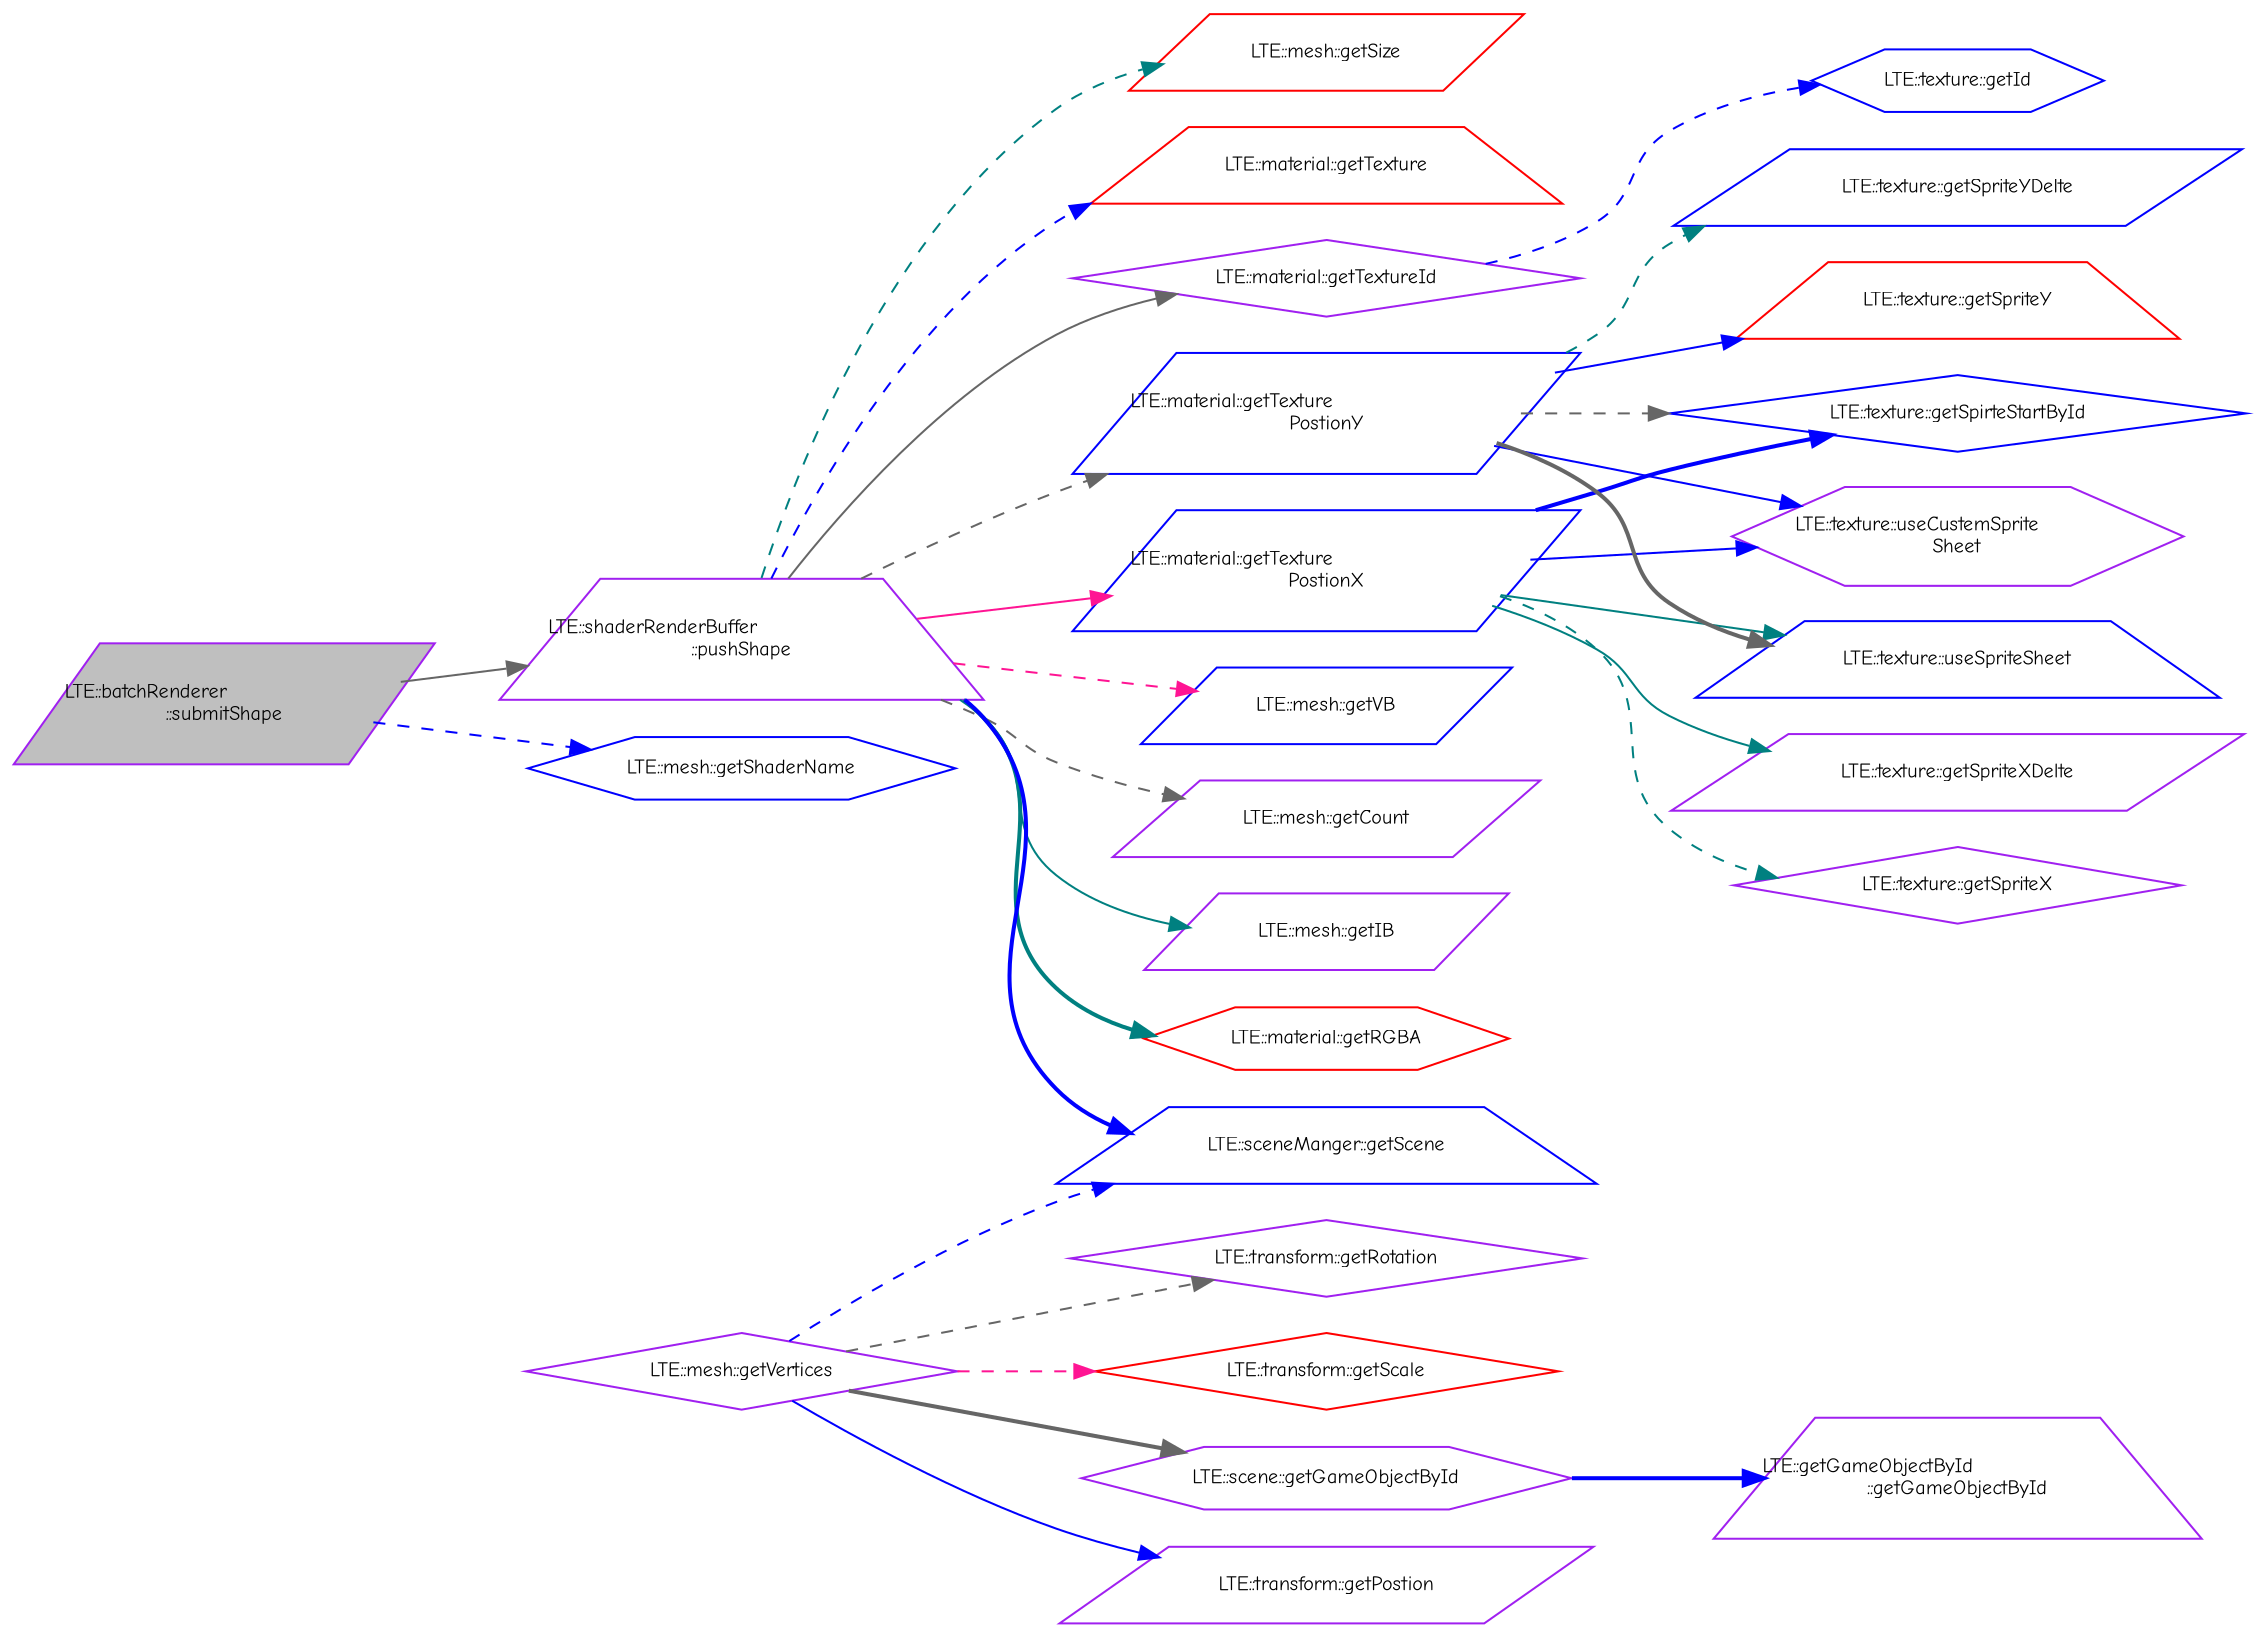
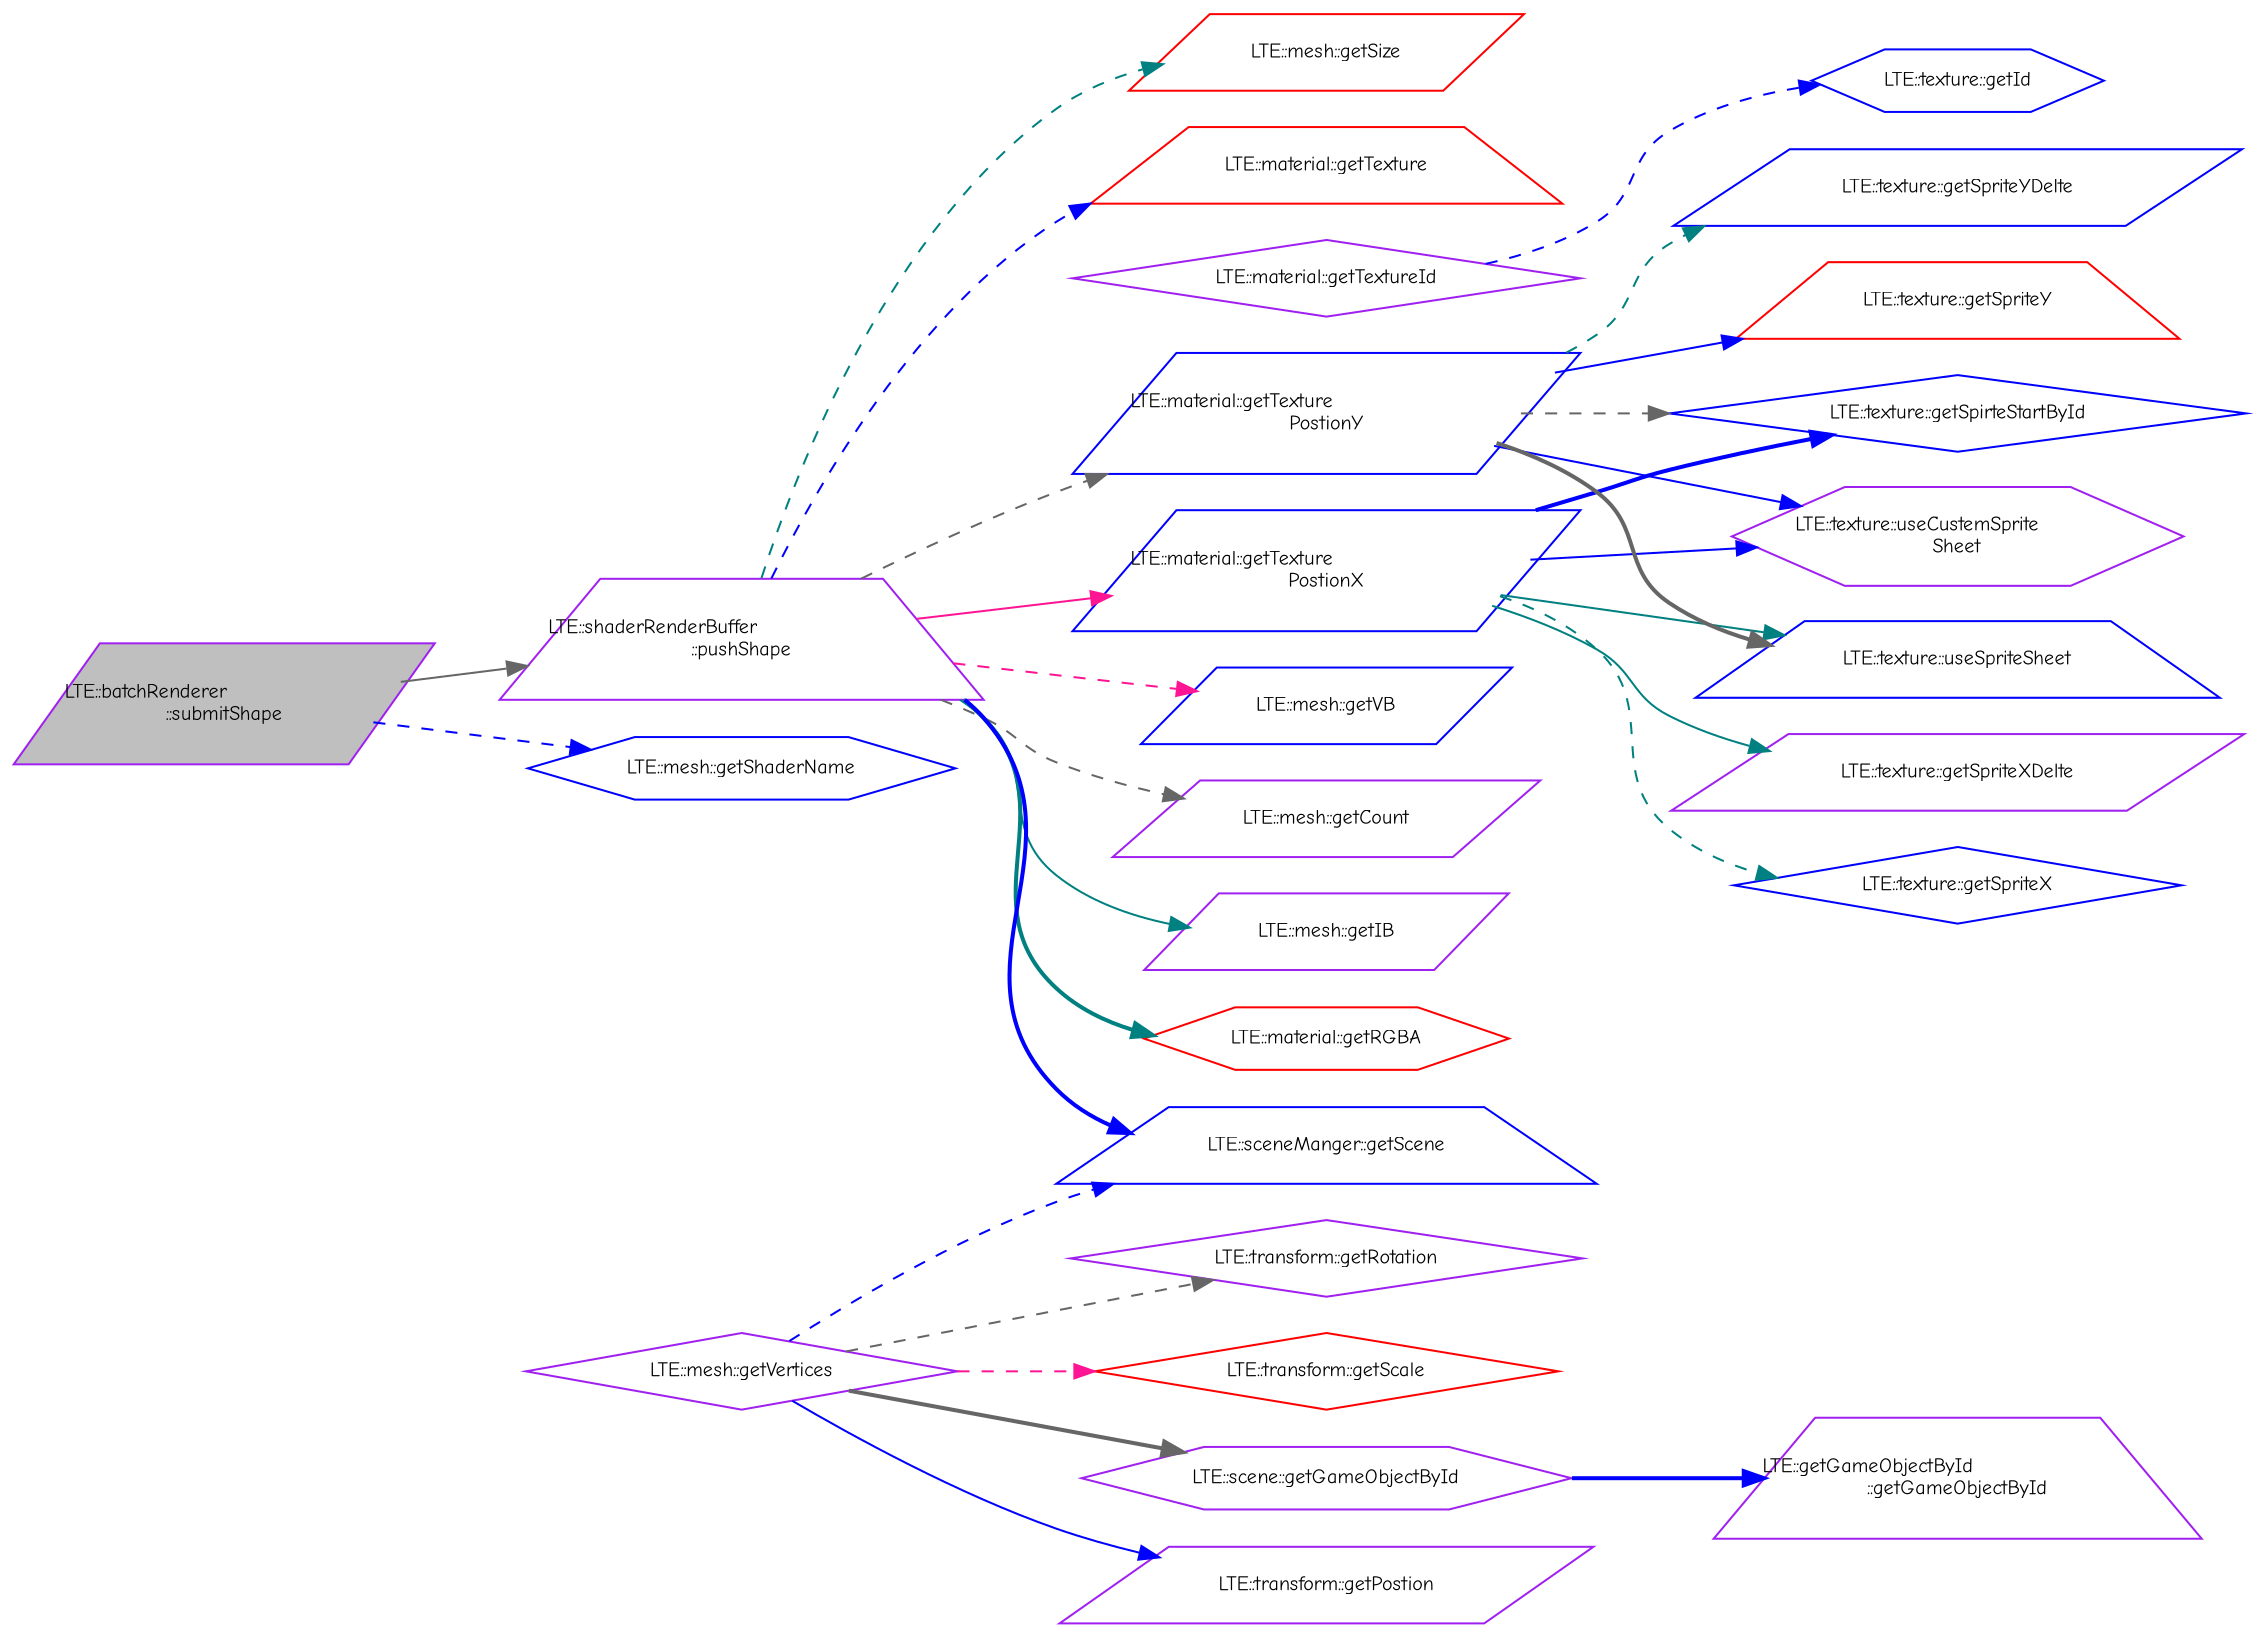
edge "LTE::shaderRenderBuffer ::pushShape" -> "LTE::material::getTextureId": removed
node "LTE::texture::getSpriteX": color purple -> blue
